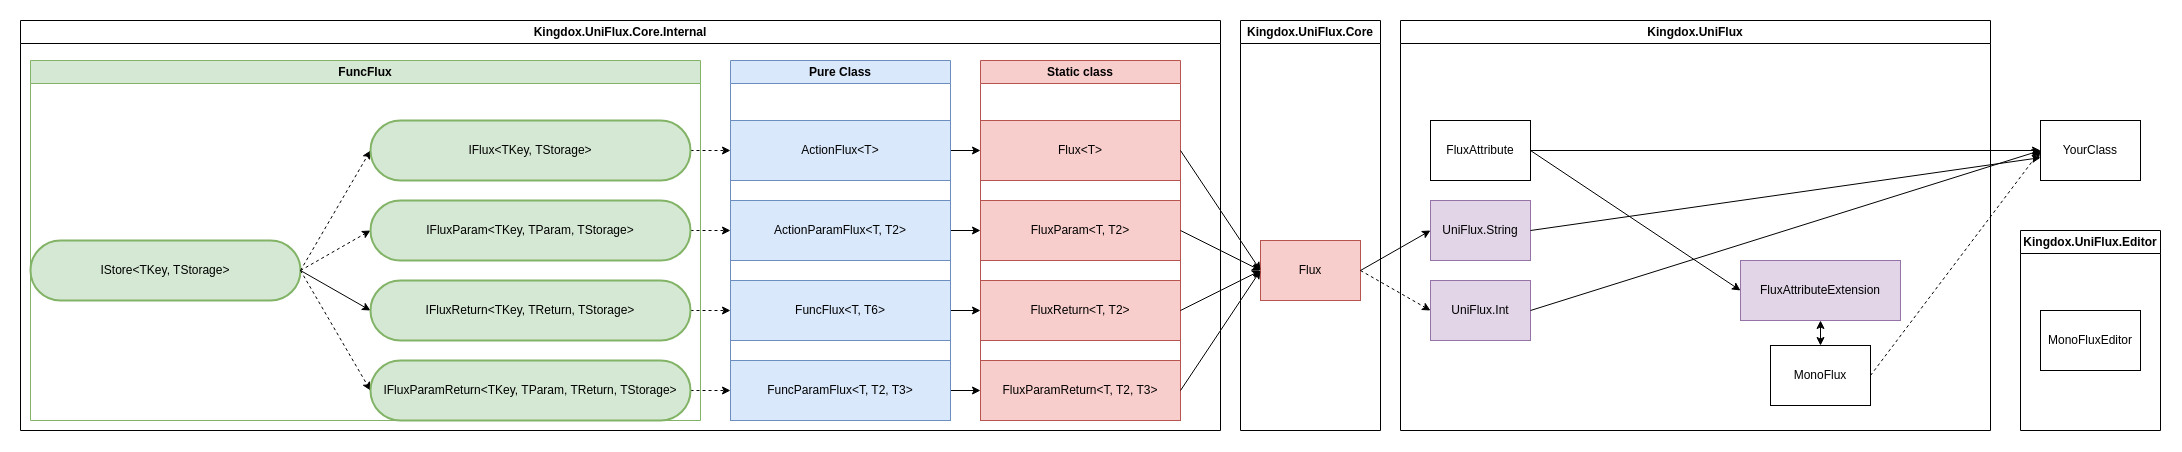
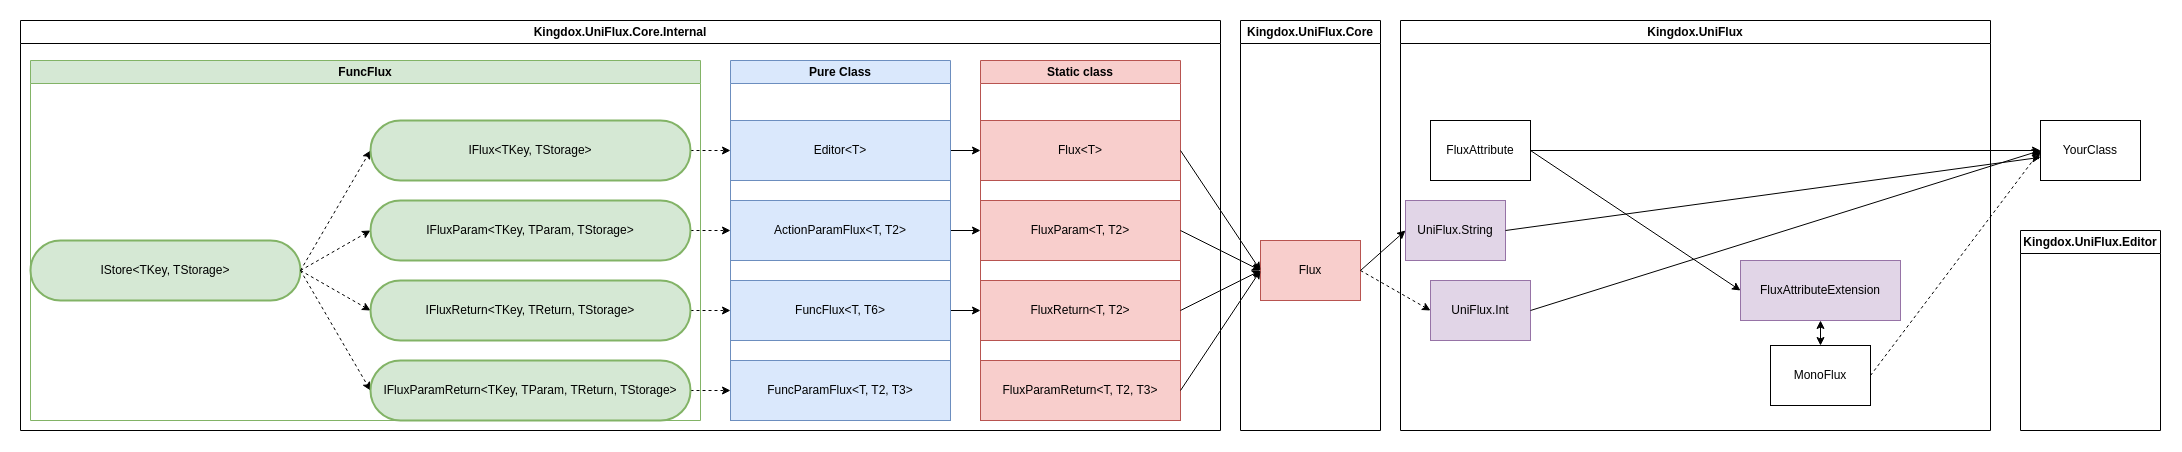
node "ActionFlux<T>": label "ActionFlux<T>" -> "Editor<T>"
node "UniFlux.String": moved (1481, 231) -> (1456, 231)
edge "IStore<TKey, TStorage>" -> "IFluxReturn<TKey, TReturn, TStorage>": style solid -> dashed
node "MonoFluxEditor": removed
edge "FuncParamFlux<T, T2, T3>" -> "FluxParamReturn<T, T2, T3>": removed
